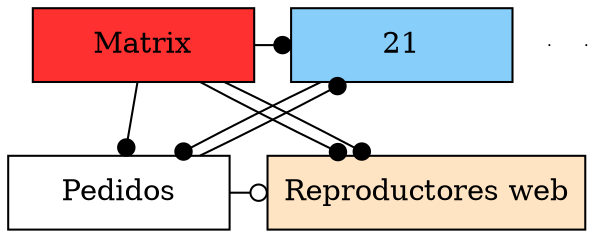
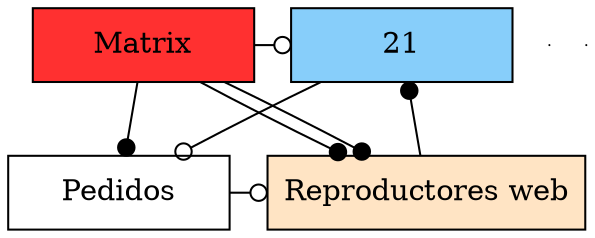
edge "Matrix" -> "21": arrowhead dot -> odot
edge "21" -> "Pedidos": arrowhead dot -> odot
edge "Pedidos" -> "21": now "Reproductores web" -> "21"
